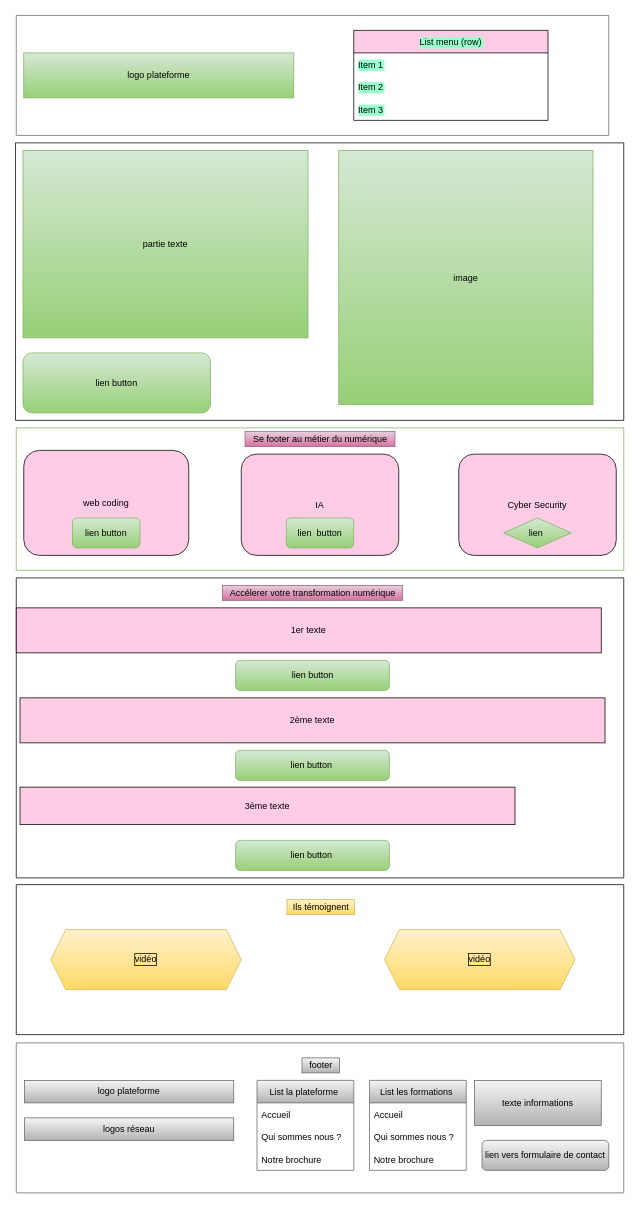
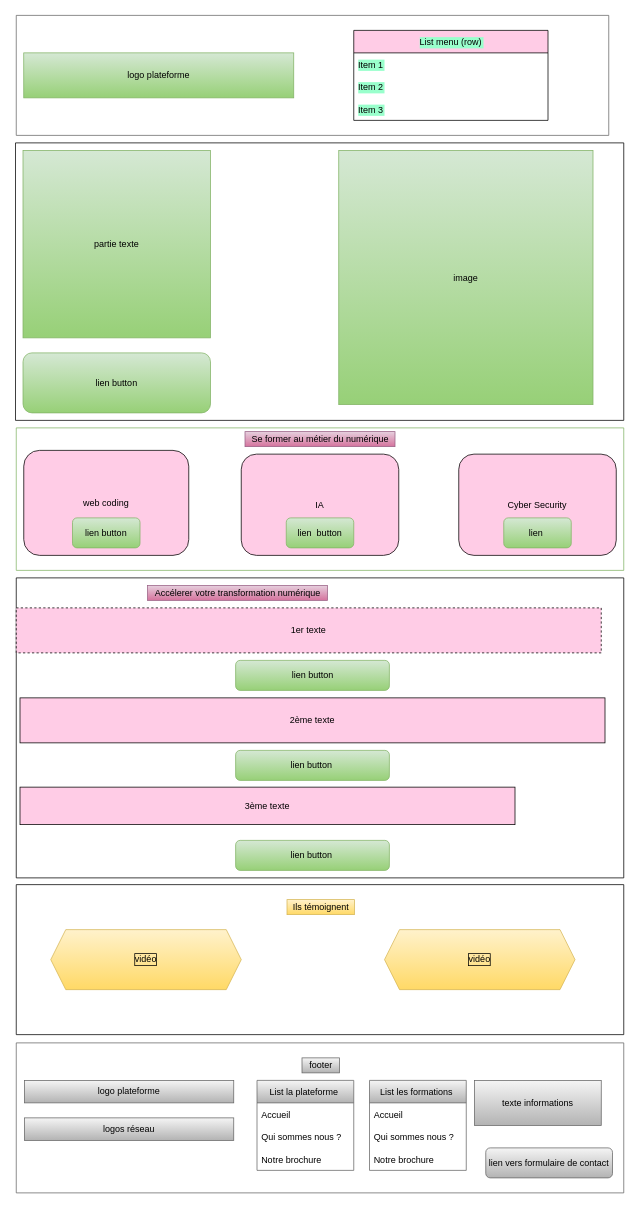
node "partie texte": size 285x188 -> 188x188
node "Se footer au métier du numérique": label "Se footer au métier du numérique" -> "Se former au métier du numérique"
node "lien": shape diamond -> rounded rectangle
node "Accélerer votre transformation numérique": moved (312, 593) -> (237, 593)
node "1er texte": style solid -> dashed
node "lien vers formulaire de contact": moved (545, 1155) -> (549, 1163)
